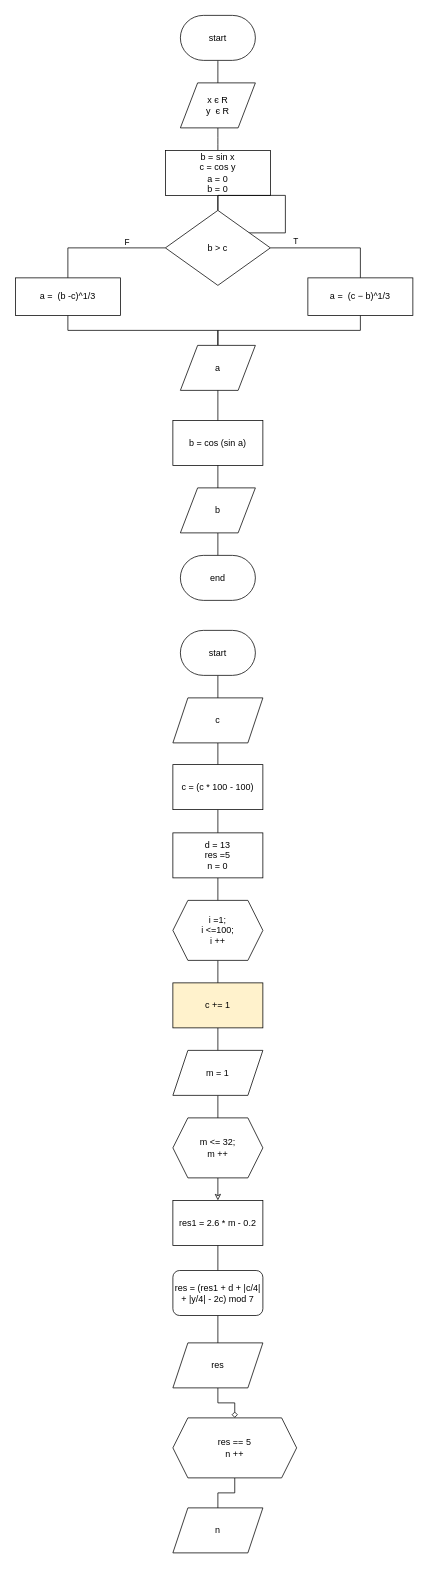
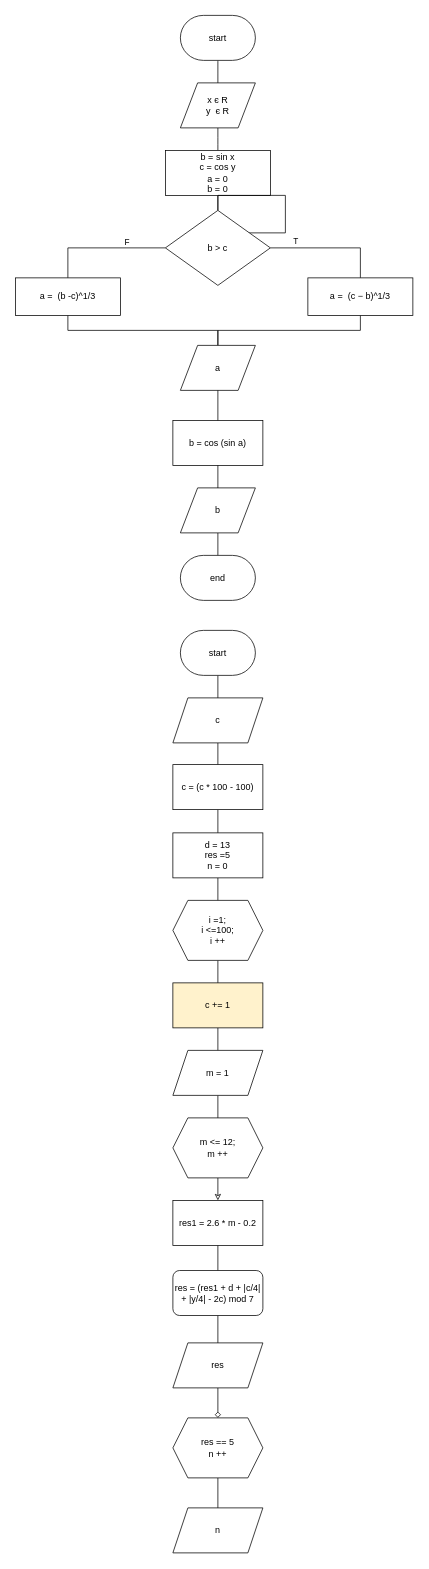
node "m <= 32; m ++": label "m <= 32; m ++" -> "m <= 12; m ++"
node "res == 5 n ++": size 124x60 -> 90x60
